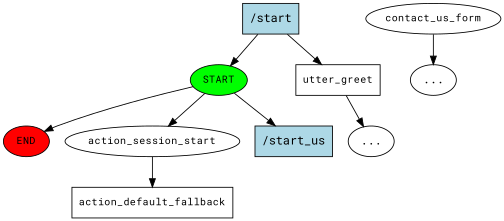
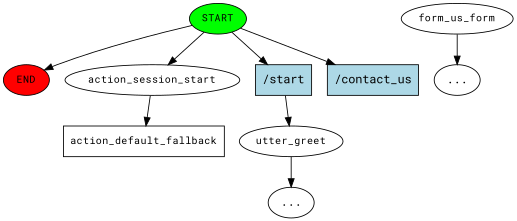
node "contact_us_form": label "contact_us_form" -> "form_us_form"
edge "/start" -> "START": reversed
node "utter_greet": shape box -> ellipse
node "/start_us": label "/start_us" -> "/contact_us"
